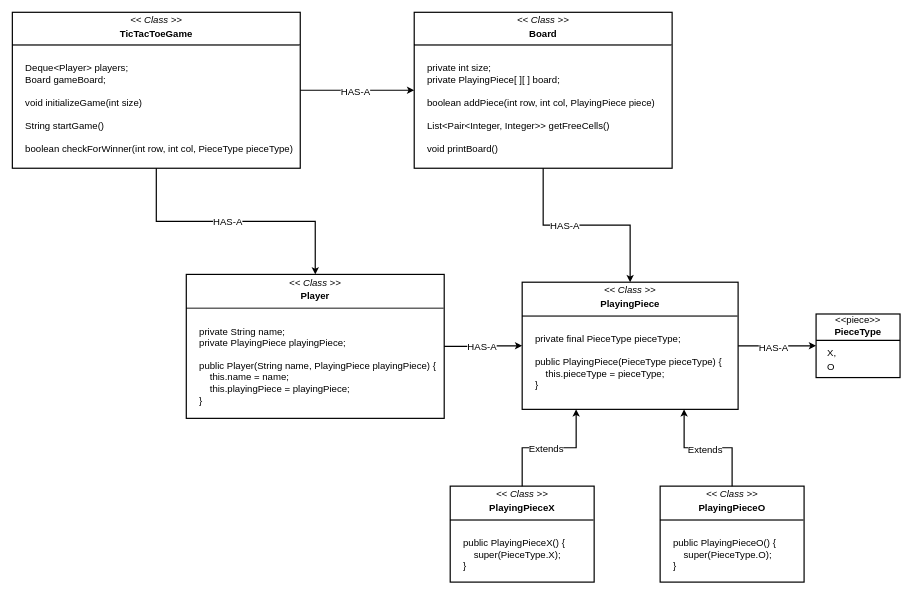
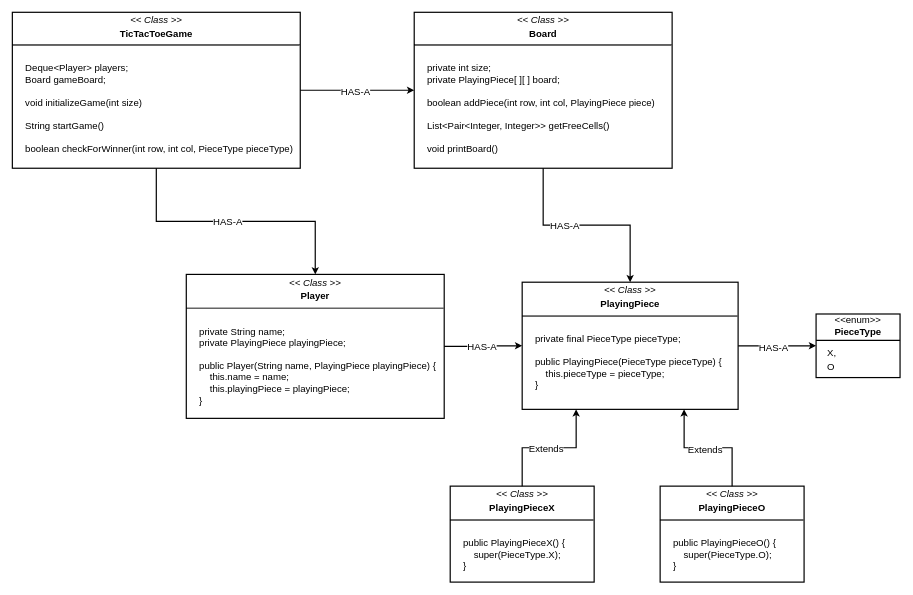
node "<<piece>>": label "<<piece>>" -> "<<enum>>"
